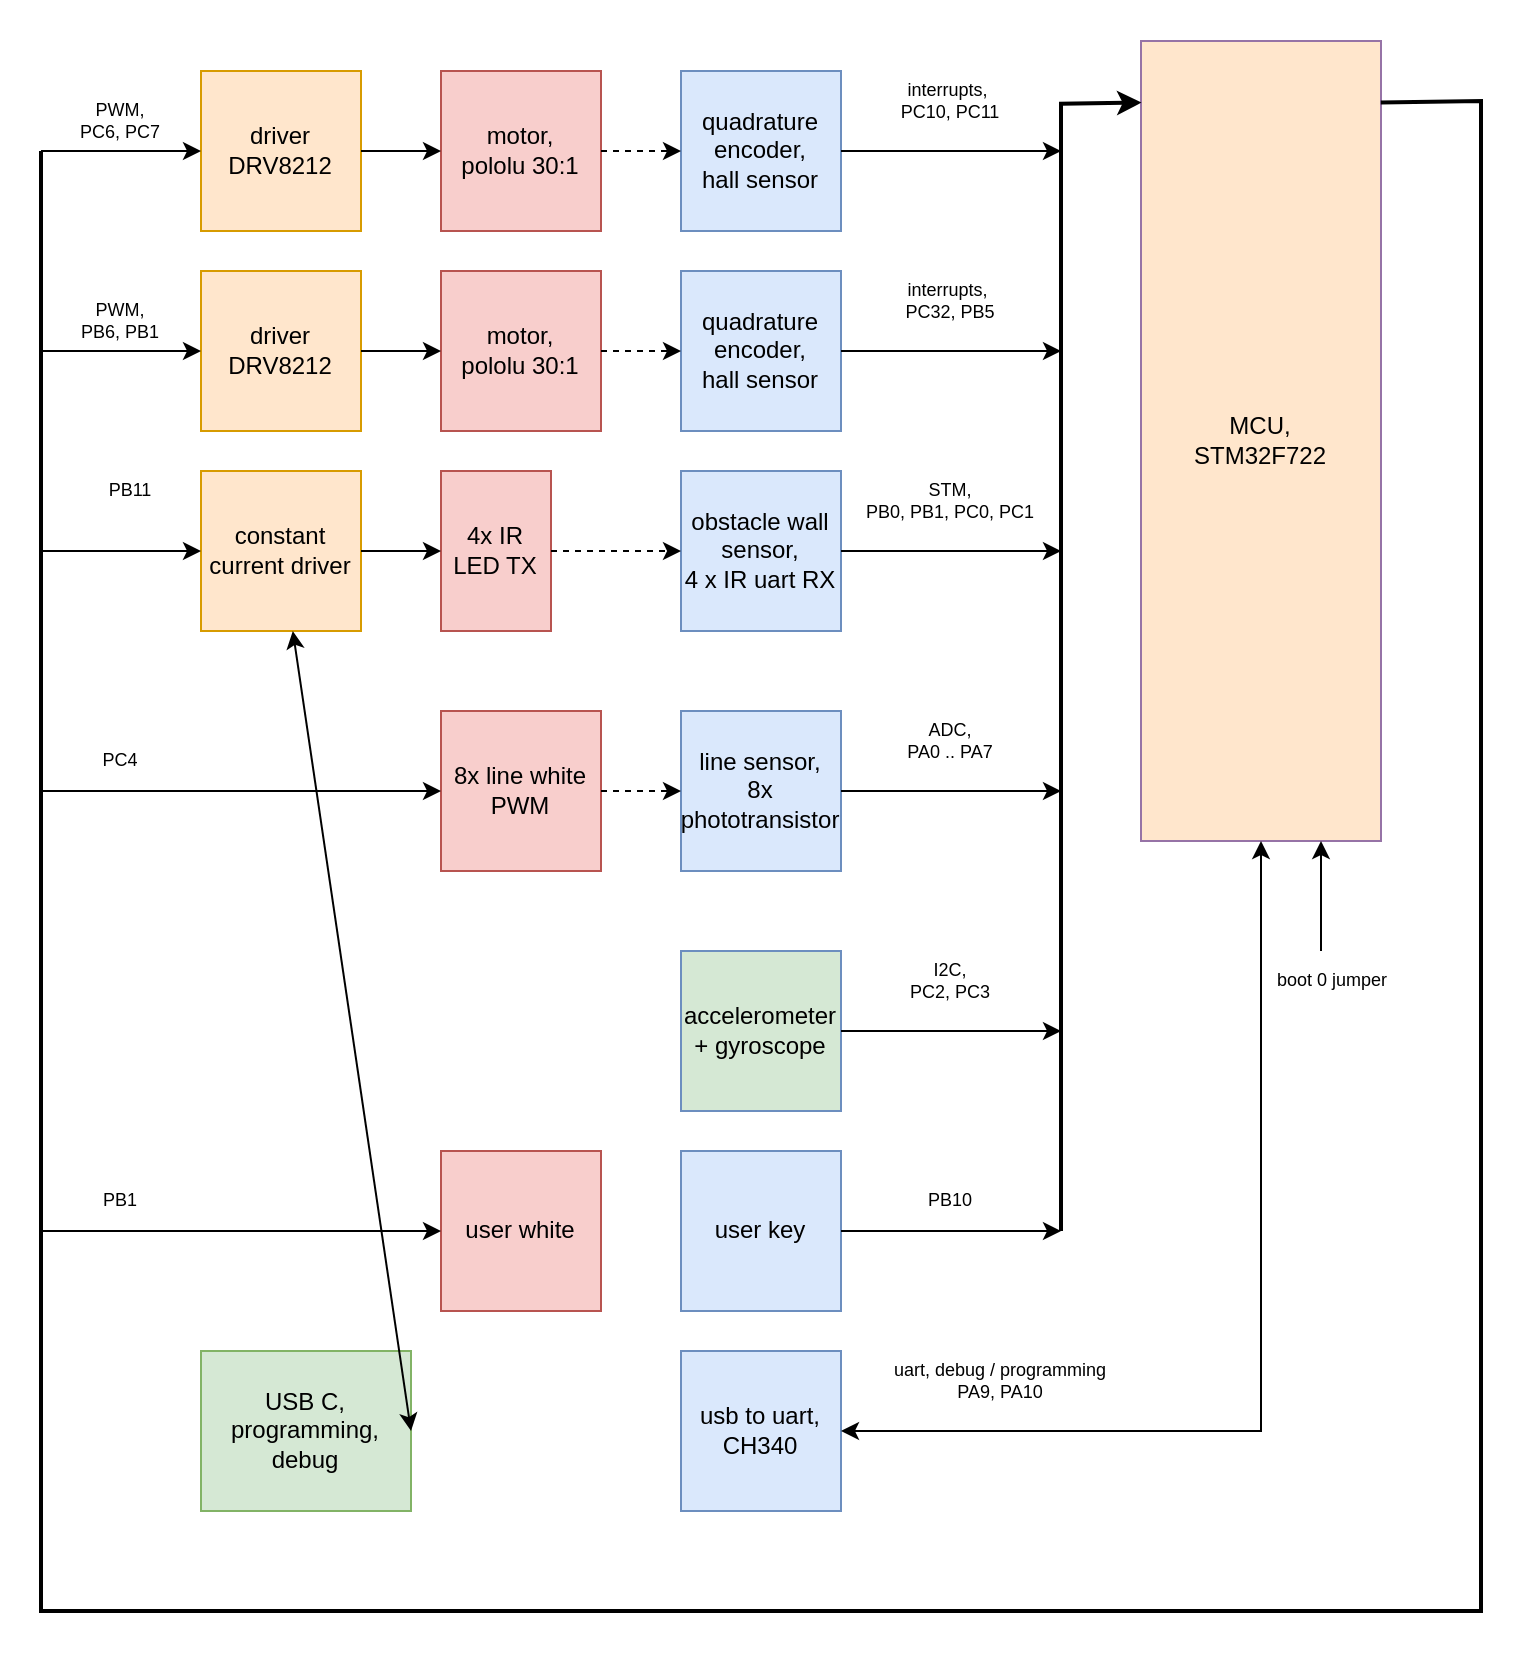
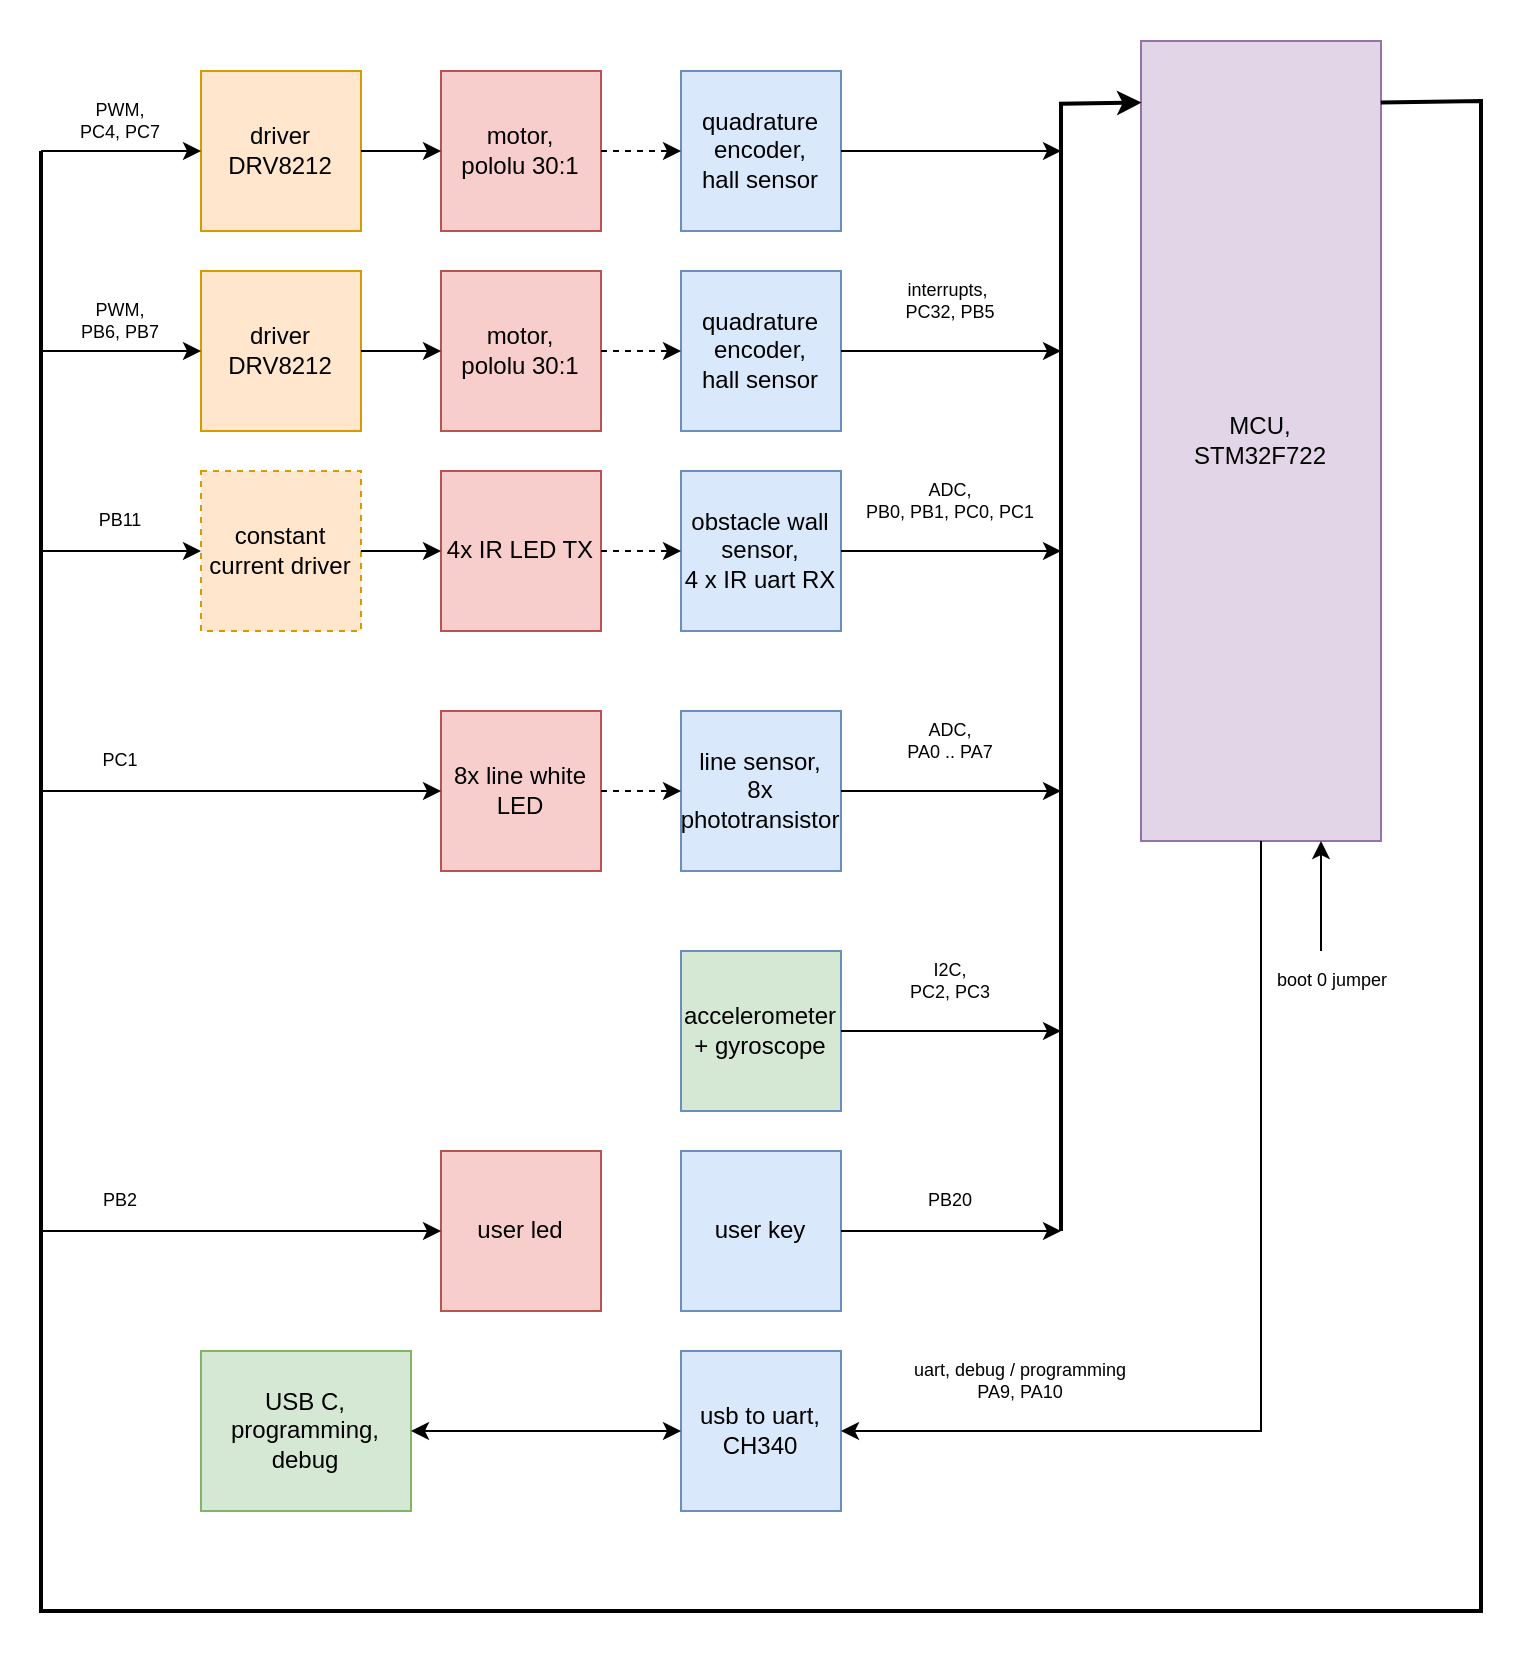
node "interrupts, PC10, PC11": removed
node "PWM, PC6, PC7": label "PWM, PC6, PC7" -> "PWM, PC4, PC7"
node "PWM, PB6, PB1": label "PWM, PB6, PB1" -> "PWM, PB6, PB7"
node "MCU,STM32F722": fillcolor #ffe6cc -> #e1d5e7
node "PB11": moved (131, 491) -> (121, 521)
node "STM, PB0, PB1, PC0, PC1": label "STM, PB0, PB1, PC0, PC1" -> "ADC, PB0, PB1, PC0, PC1"
node "constant current driver": style solid -> dashed
node "4x IR LED TX": size 110x160 -> 160x160
node "PC4": label "PC4" -> "PC1"
node "8x line white PWM": label "8x line white PWM" -> "8x line white LED"
edge "MCU,STM32F722" -- "usb to uart, CH340": arrowhead classic -> none
edge "constant current driver" -- "USB C, programming, debug": now "usb to uart, CH340" -- "USB C, programming, debug"
node "PB1": label "PB1" -> "PB2"
node "PB10": label "PB10" -> "PB20"
node "user white": label "user white" -> "user led"
node "uart, debug / programming PA9, PA10": moved (1001, 1381) -> (1021, 1381)
